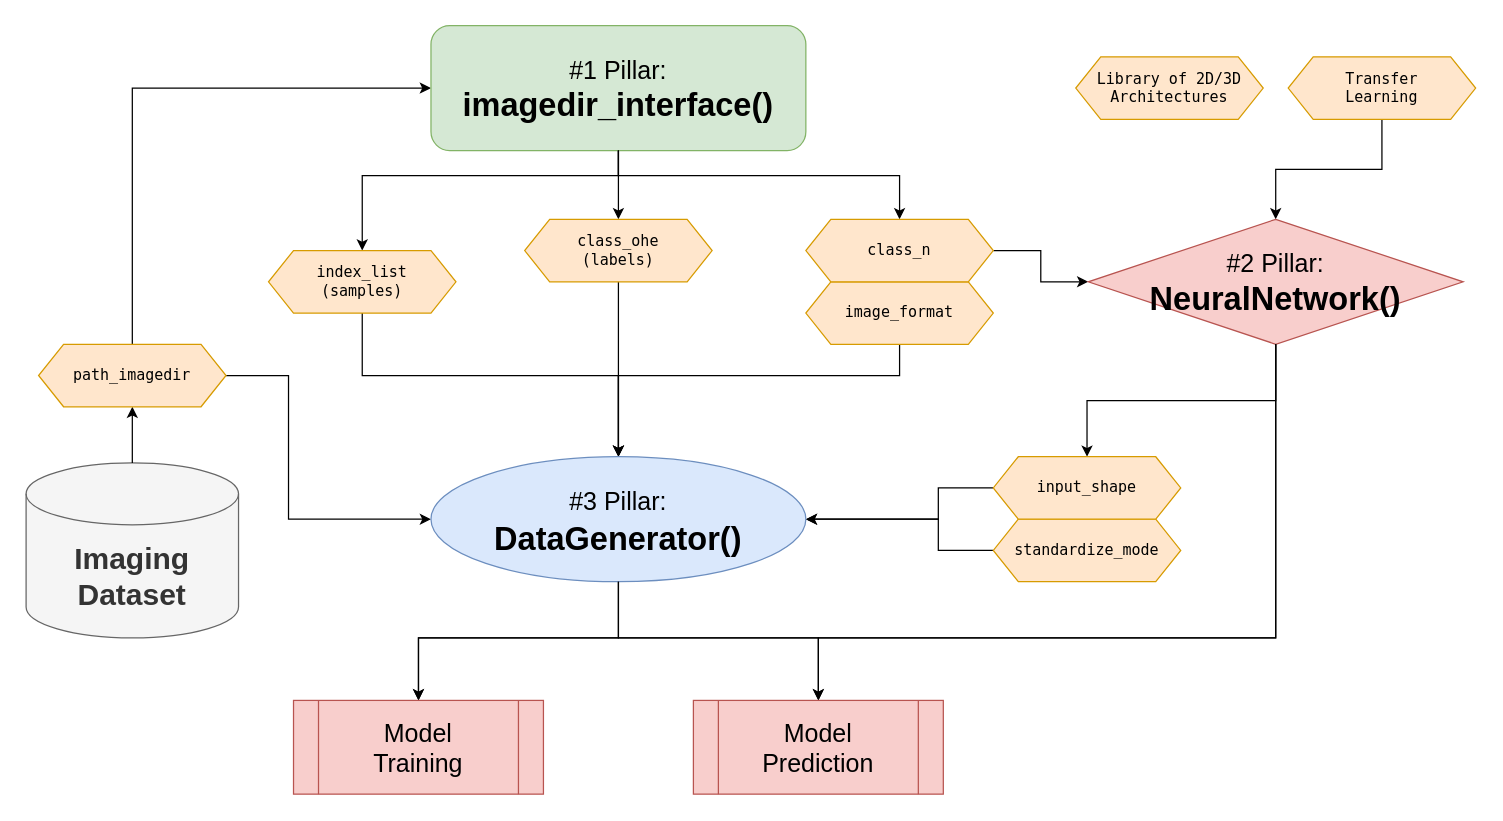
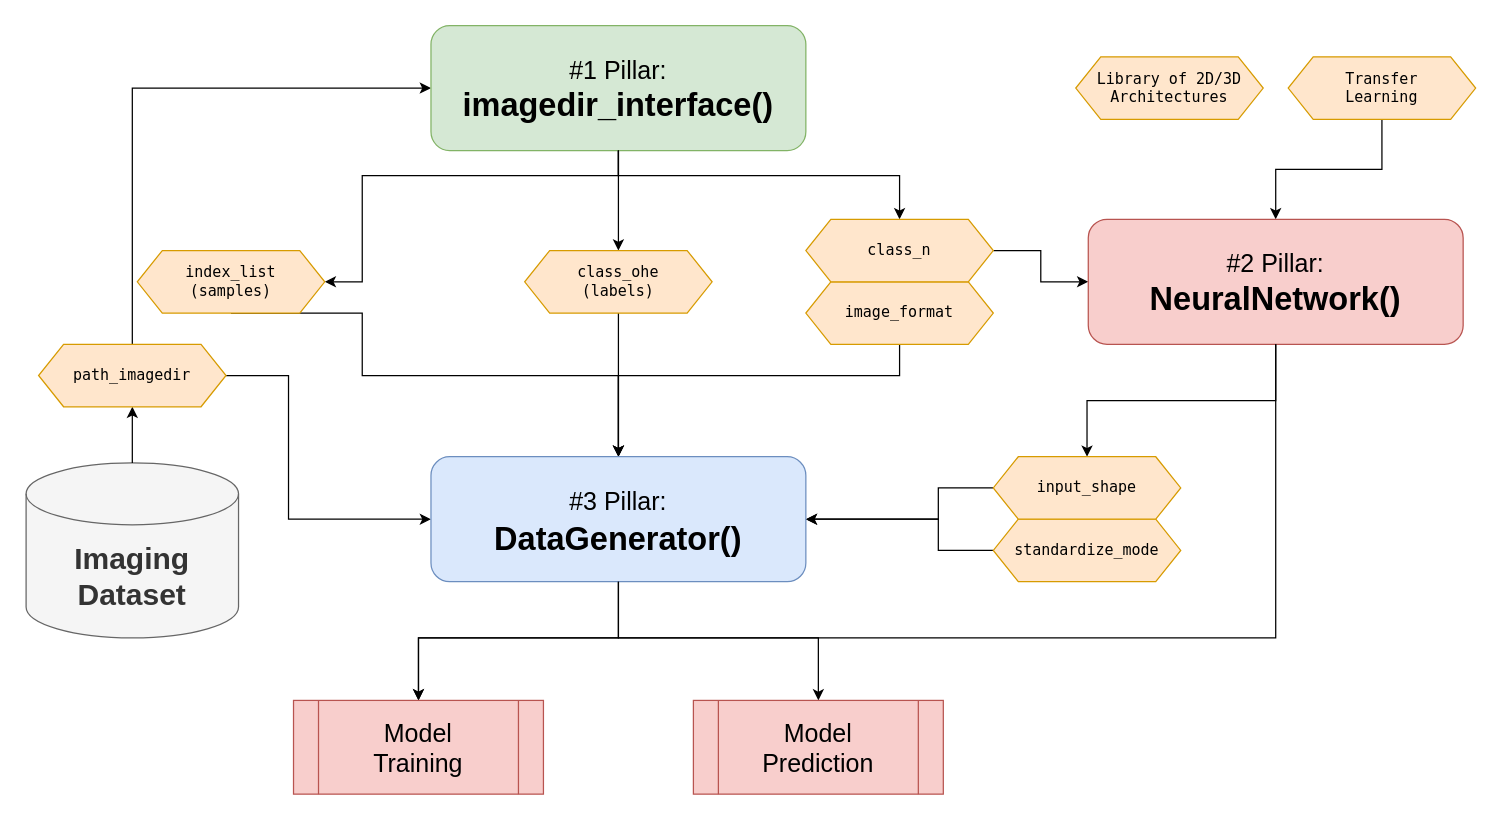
node "class_ohe (labels)": moved (618, 251) -> (618, 282)
node "index_list (samples)": moved (362, 282) -> (231, 282)
node "#2 Pillar: NeuralNetwork()": shape diamond -> rounded rectangle
node "#3 Pillar: DataGenerator()": shape ellipse -> rounded rectangle
edge "#2 Pillar: NeuralNetwork()" -> "Model Prediction": removed
